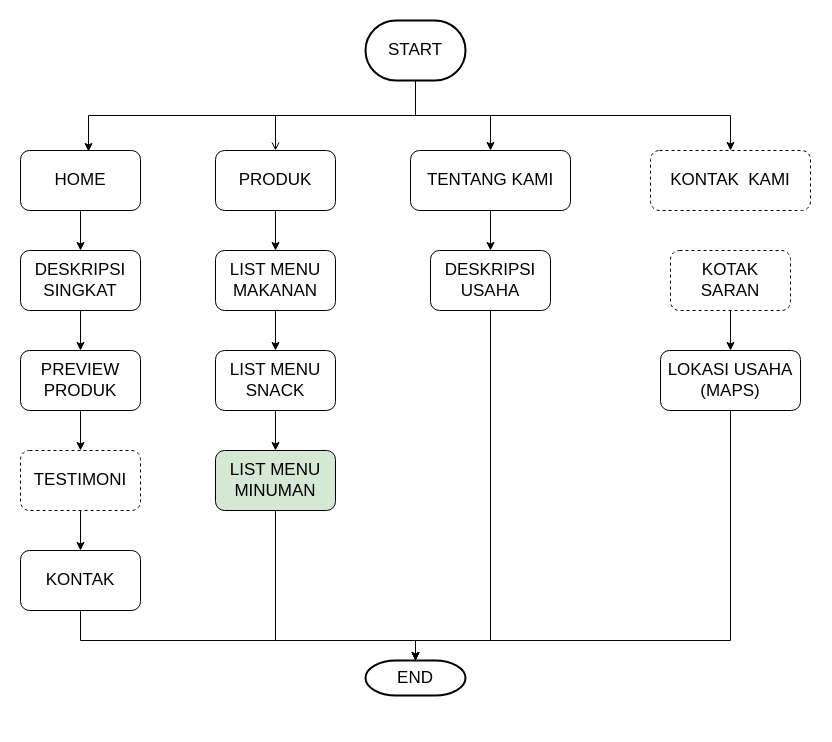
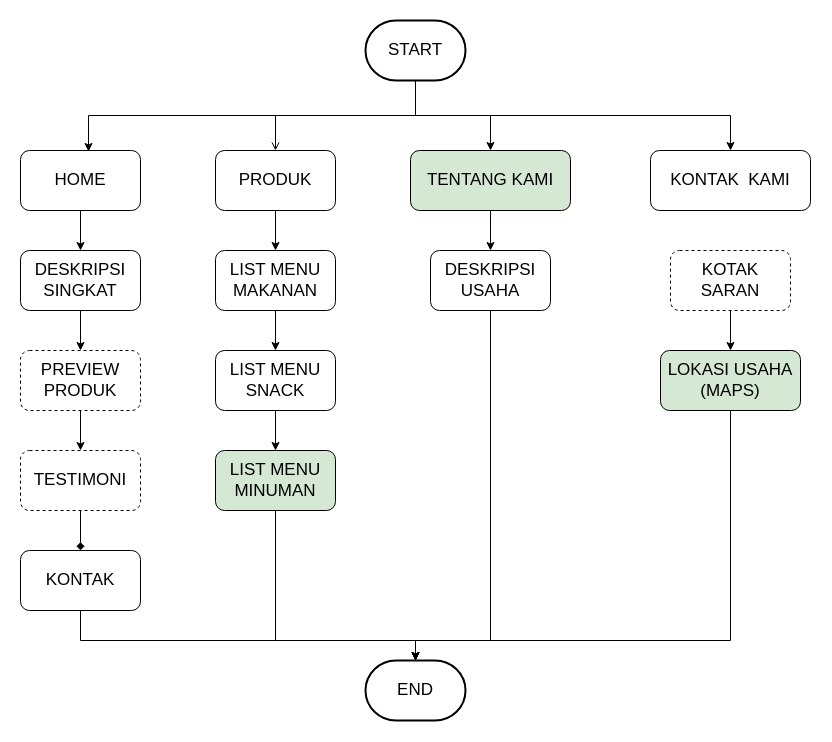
node "TENTANG KAMI": fillcolor #ffffff -> #d5e8d4
node "KONTAK KAMI": style dashed -> solid
node "PREVIEW PRODUK": style solid -> dashed
node "LOKASI USAHA (MAPS)": fillcolor #ffffff -> #d5e8d4
edge "TESTIMONI" -> "KONTAK": arrowhead classic -> diamond
node "END": size 100x35 -> 100x60
